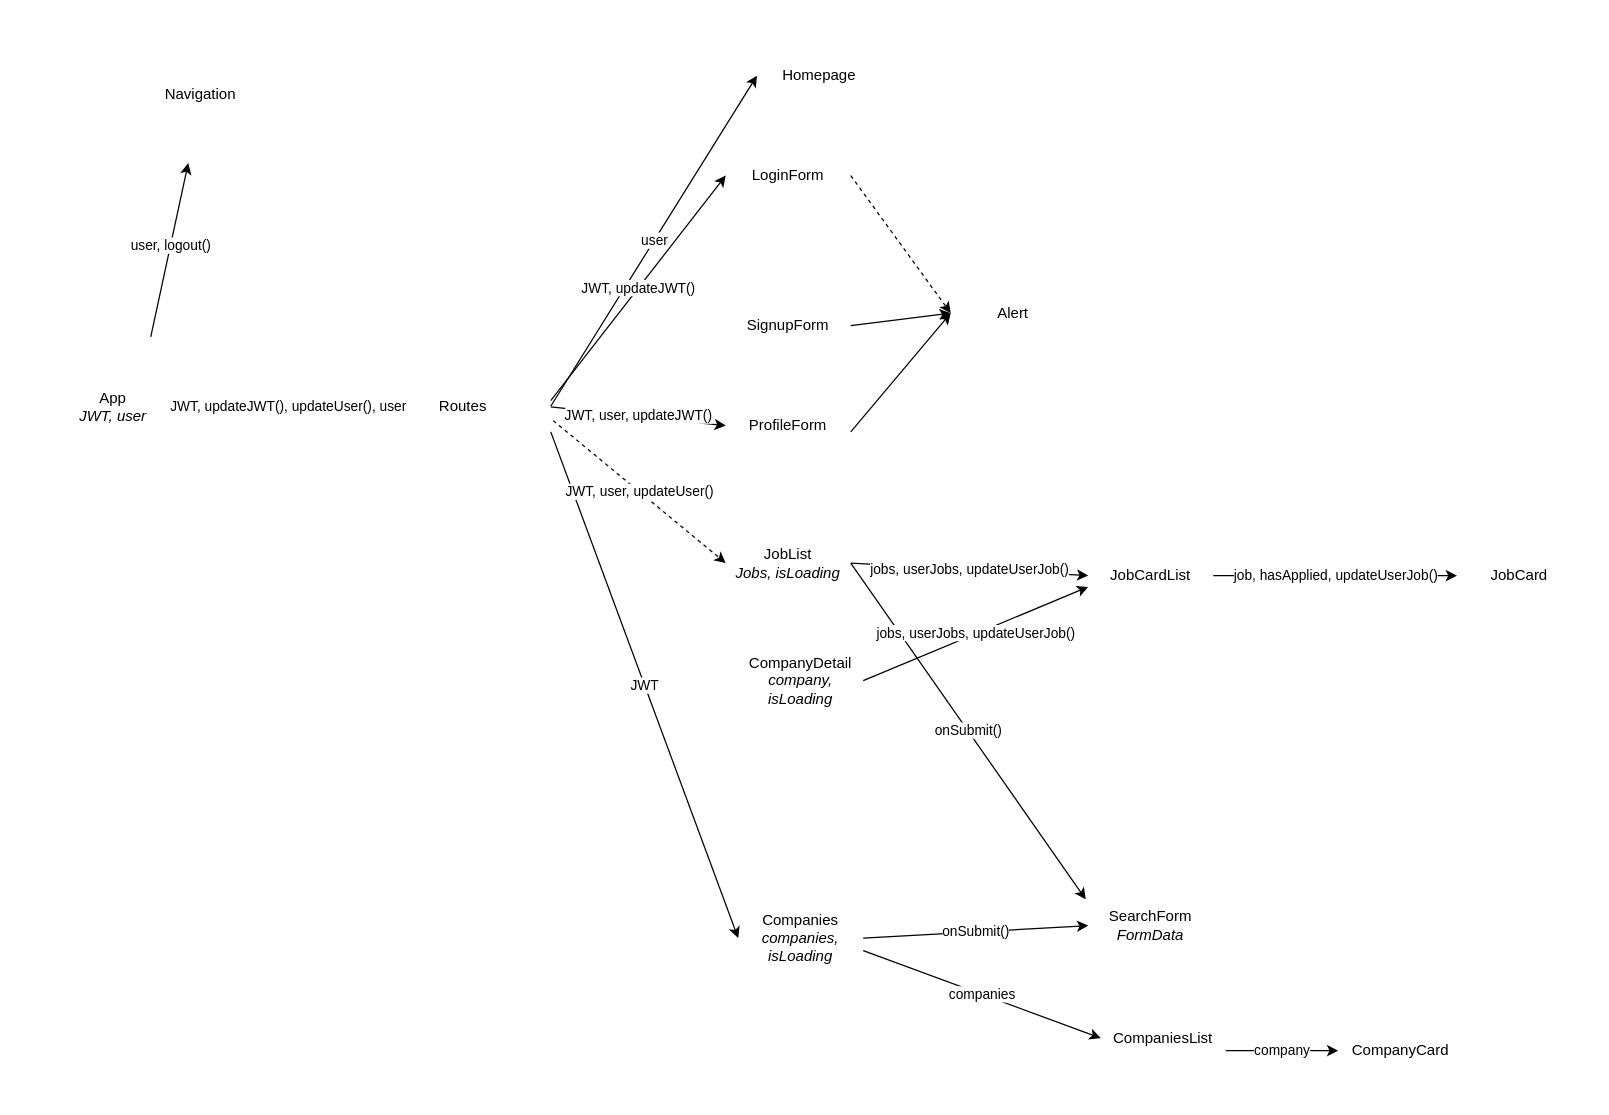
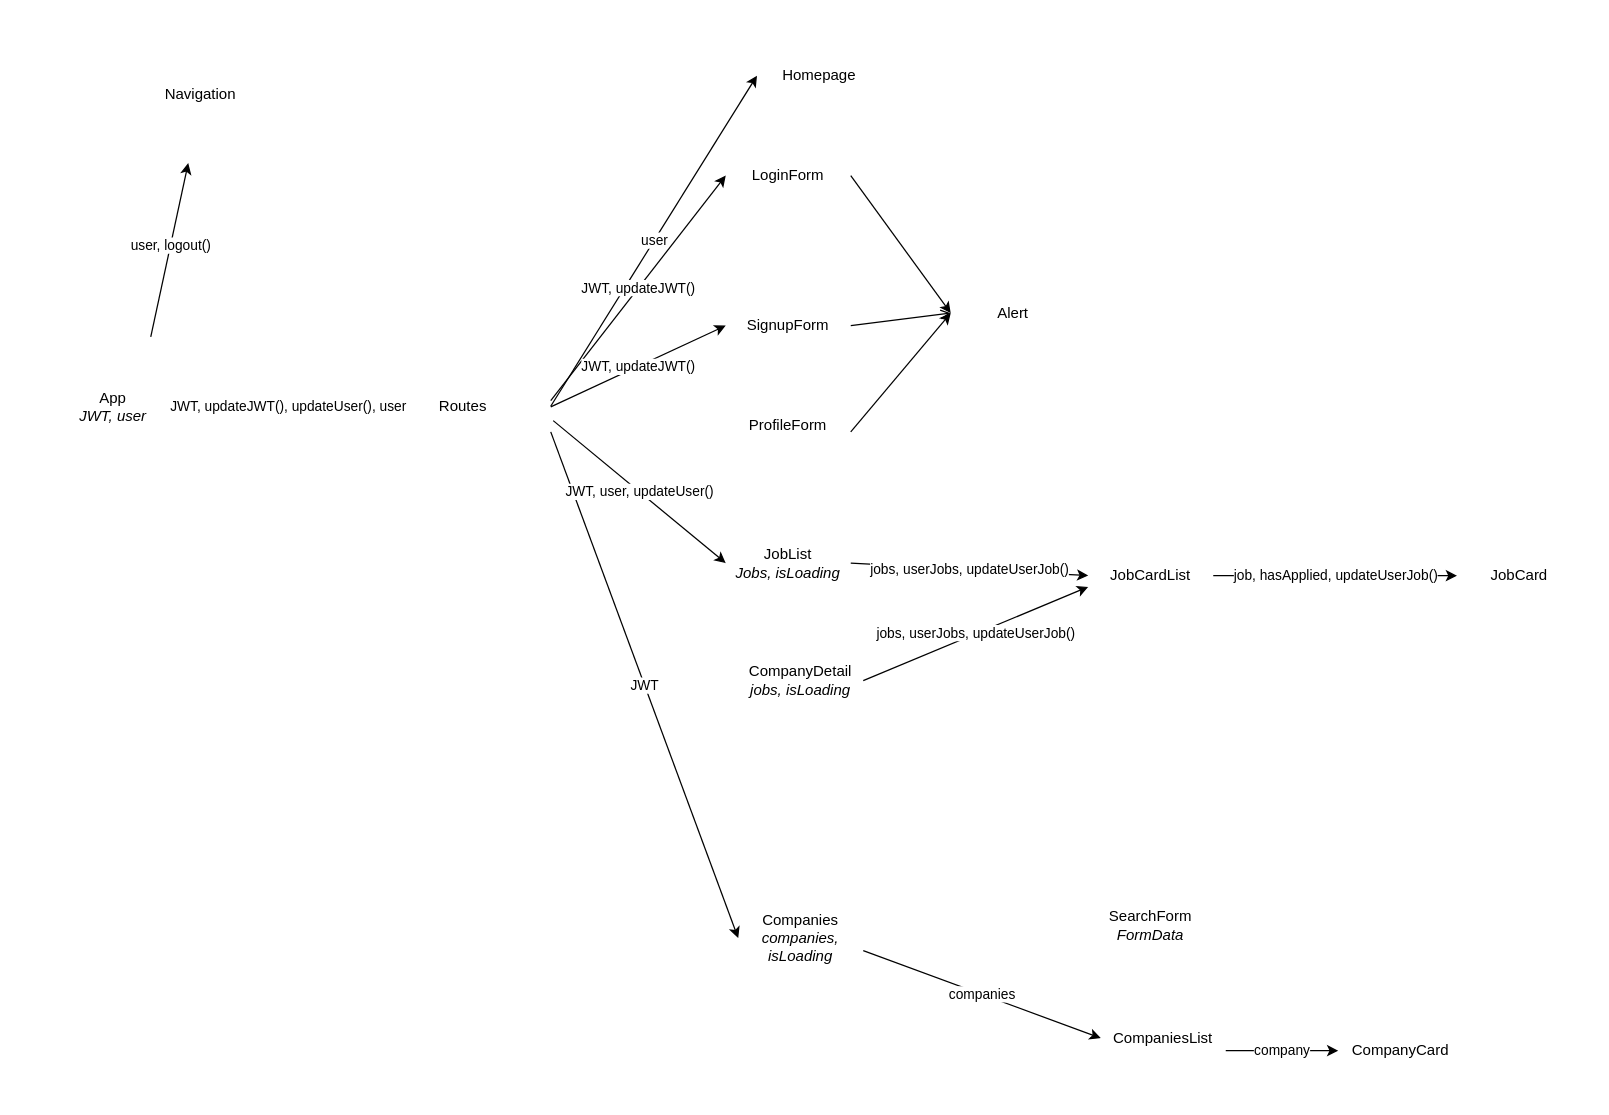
edge "LoginForm" -> "Alert": style dashed -> solid
edge "SignupForm" -> "Alert": arrowhead classic -> open
edge "Routes" -> "SignupForm": added, label "JWT, updateJWT()"
edge "Routes" -> "ProfileForm": removed, label "JWT, user, updateJWT()"
edge "Routes" -> "JobList Jobs, isLoading": style dashed -> solid
node "CompanyDetail company, isLoading": label "CompanyDetail company, isLoading" -> "CompanyDetail jobs, isLoading"
edge "JobList Jobs, isLoading" -> "SearchForm FormData": removed, label "onSubmit()"
edge "Companies companies, isLoading" -> "SearchForm FormData": removed, label "onSubmit()"
